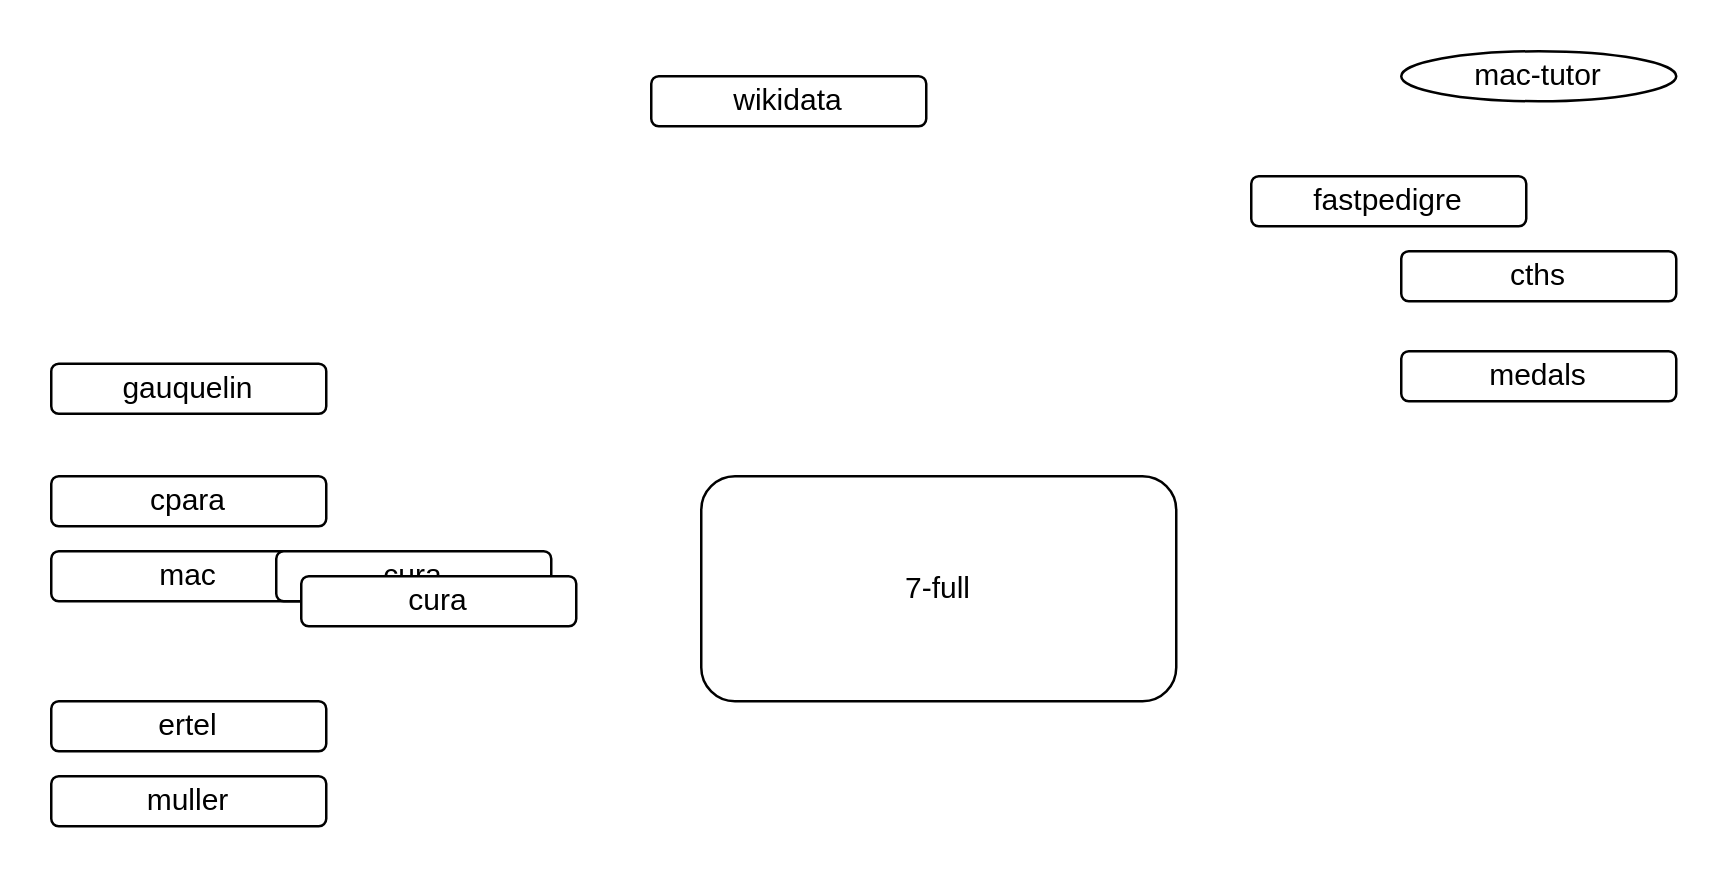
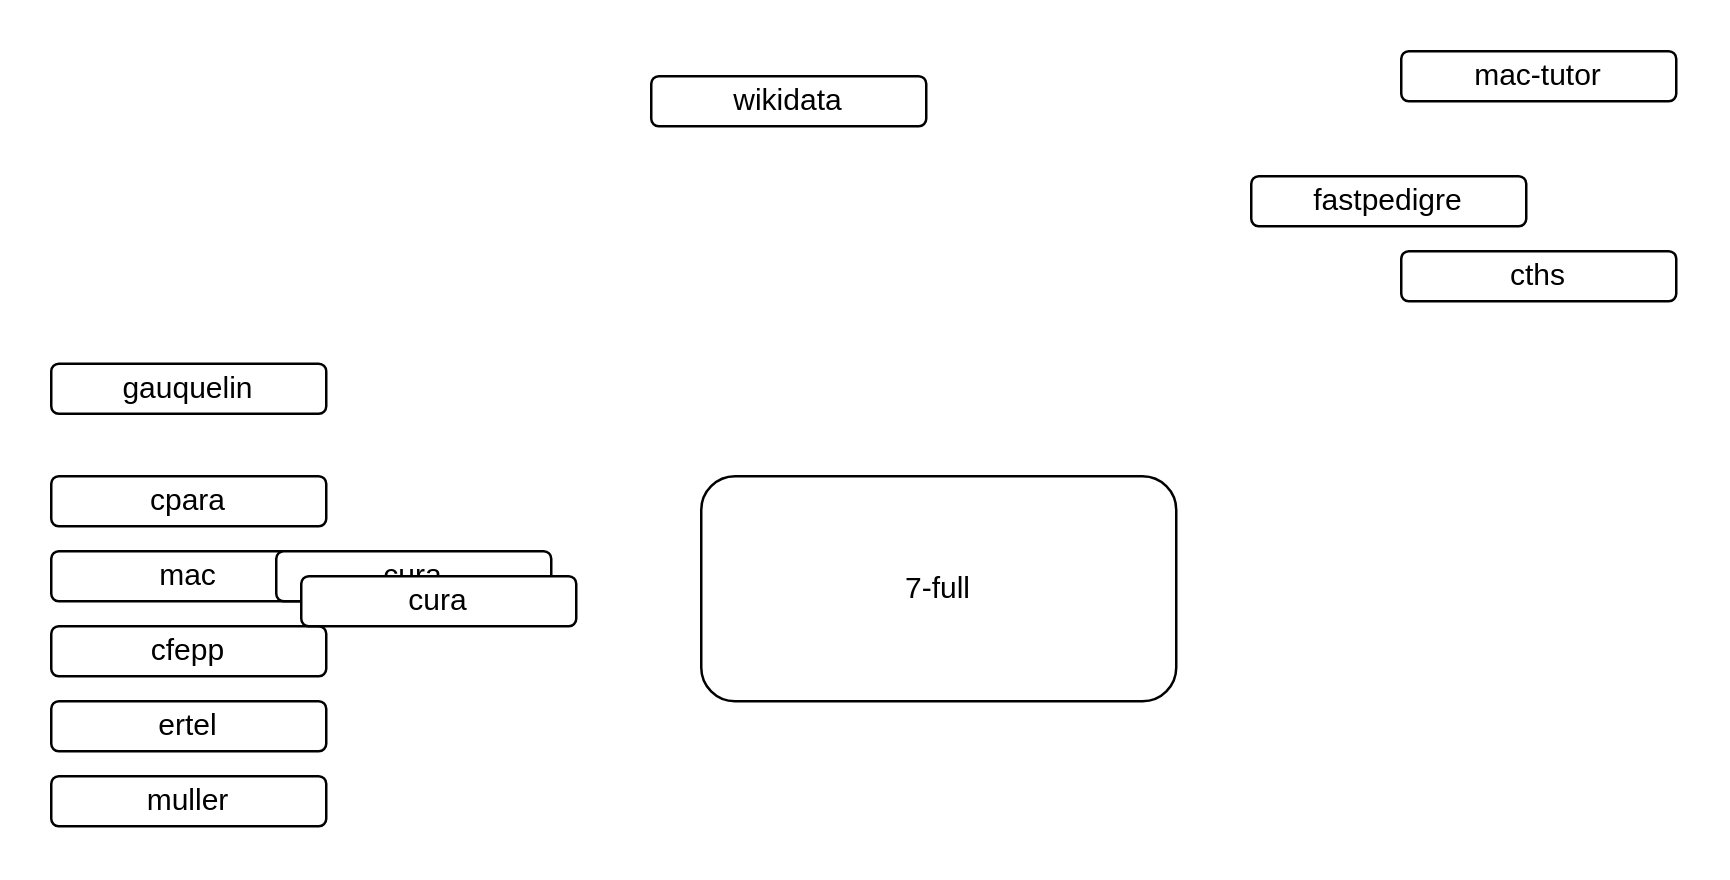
node "mac-tutor": shape ellipse -> rounded rectangle
node "medals": removed
node "cfepp": added
